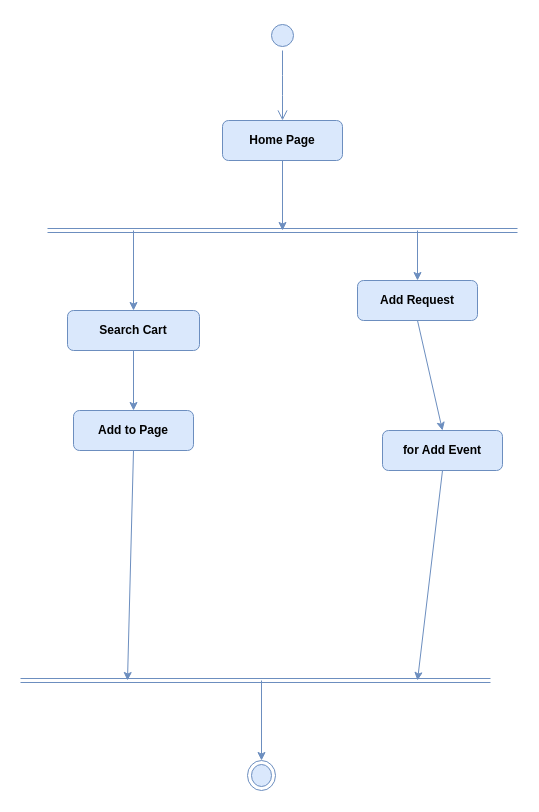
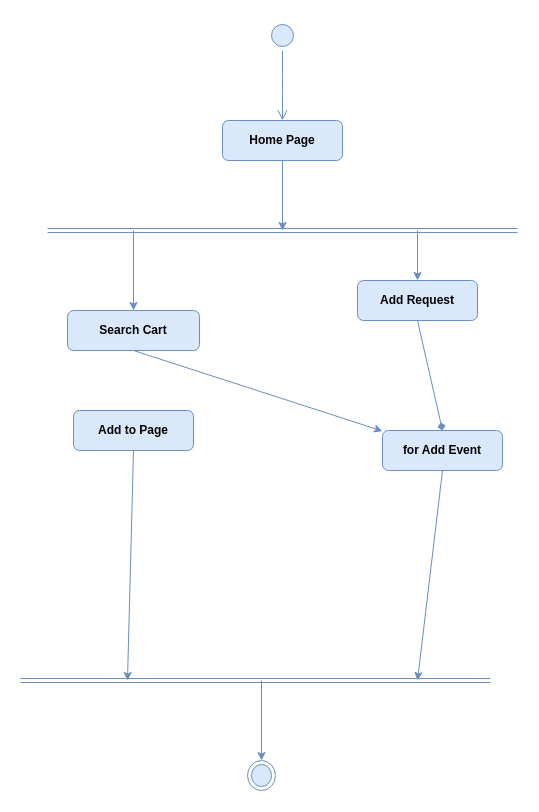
edge "Search Cart" -> "Add to Page": now "Search Cart" -> "for Add Event"
edge "Add Request" -> "for Add Event": arrowhead classic -> diamond
